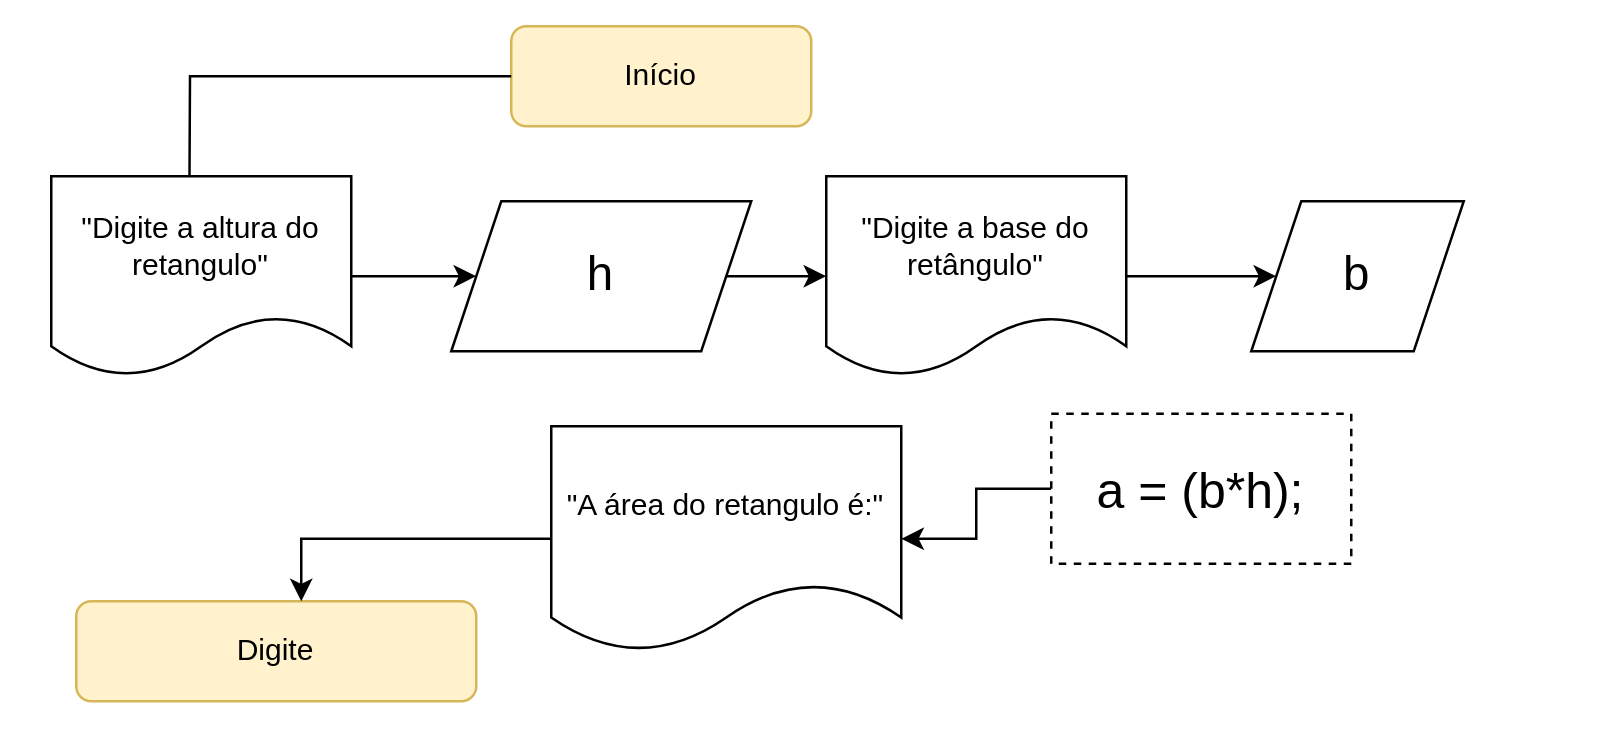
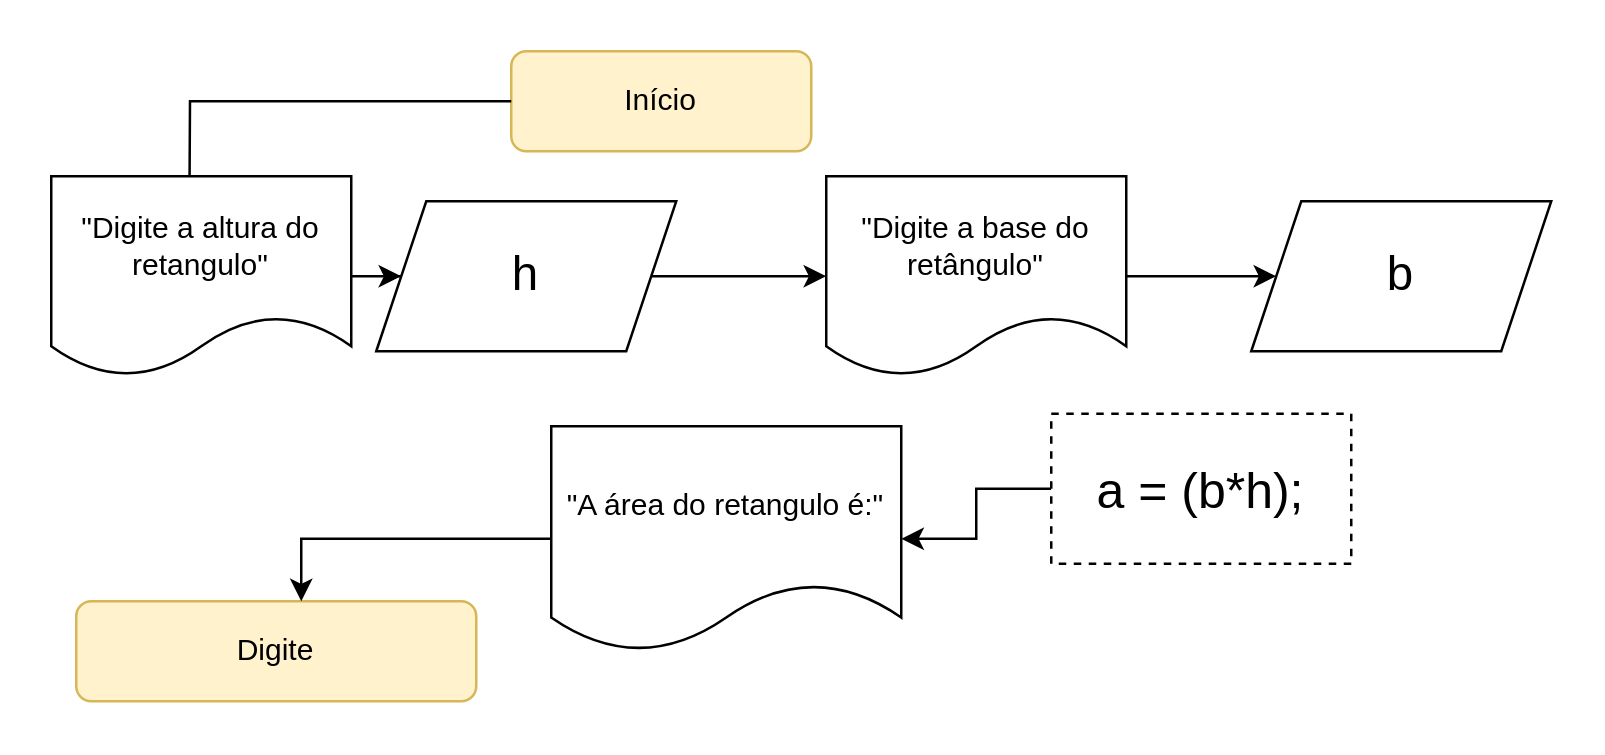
node "Início": moved (661, 76) -> (661, 101)
node "h": moved (601, 276) -> (526, 276)
node "b": size 213x150 -> 300x150
